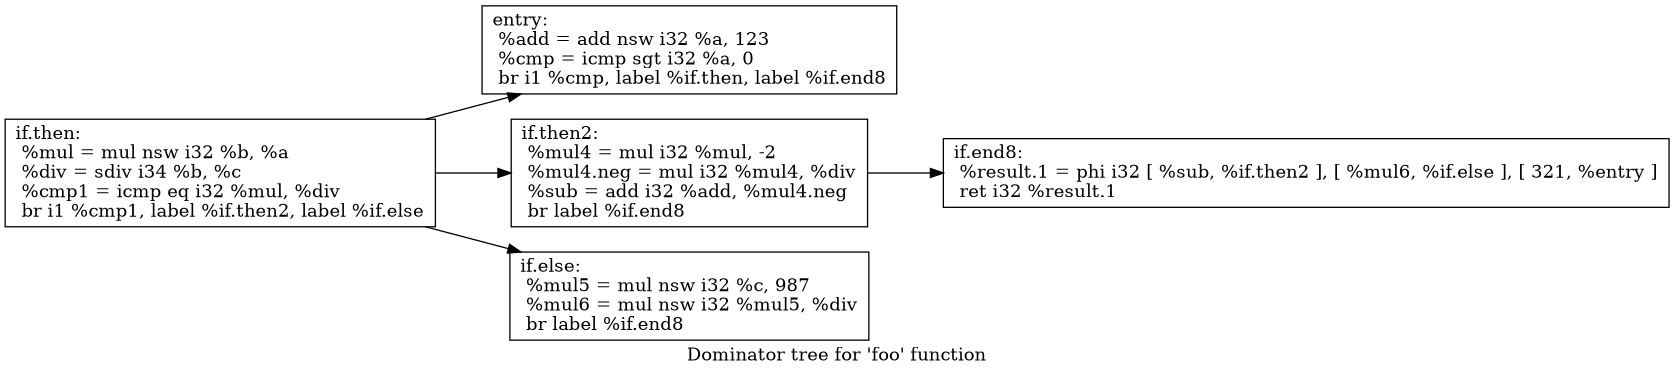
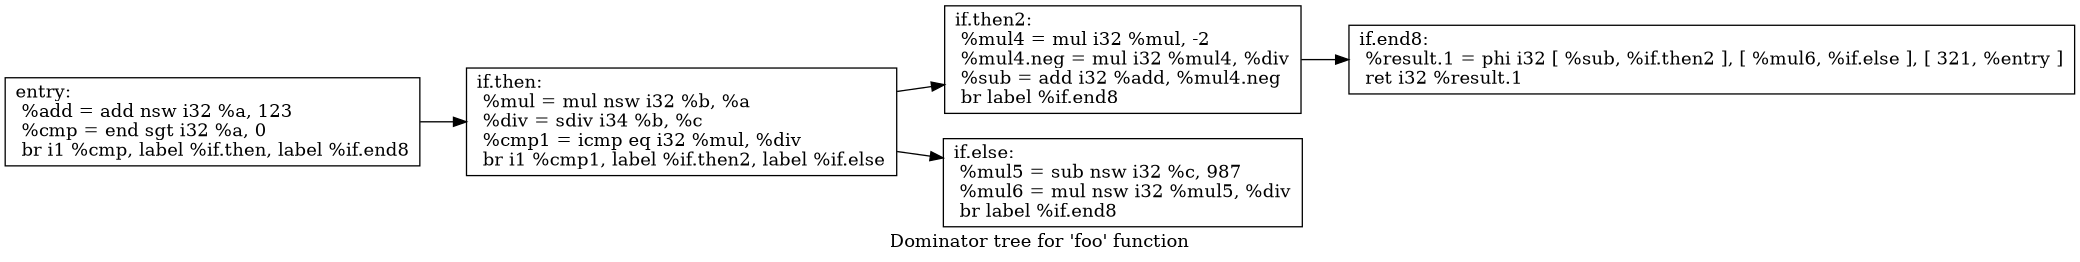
node "entry:": text "%cmp = icmp sgt i32 %a, 0" -> "%cmp = end sgt i32 %a, 0"
edge "if.then:" -> "entry:": reversed
node "if.else:": text "%mul5 = mul nsw i32 %c, 987" -> "%mul5 = sub nsw i32 %c, 987"
